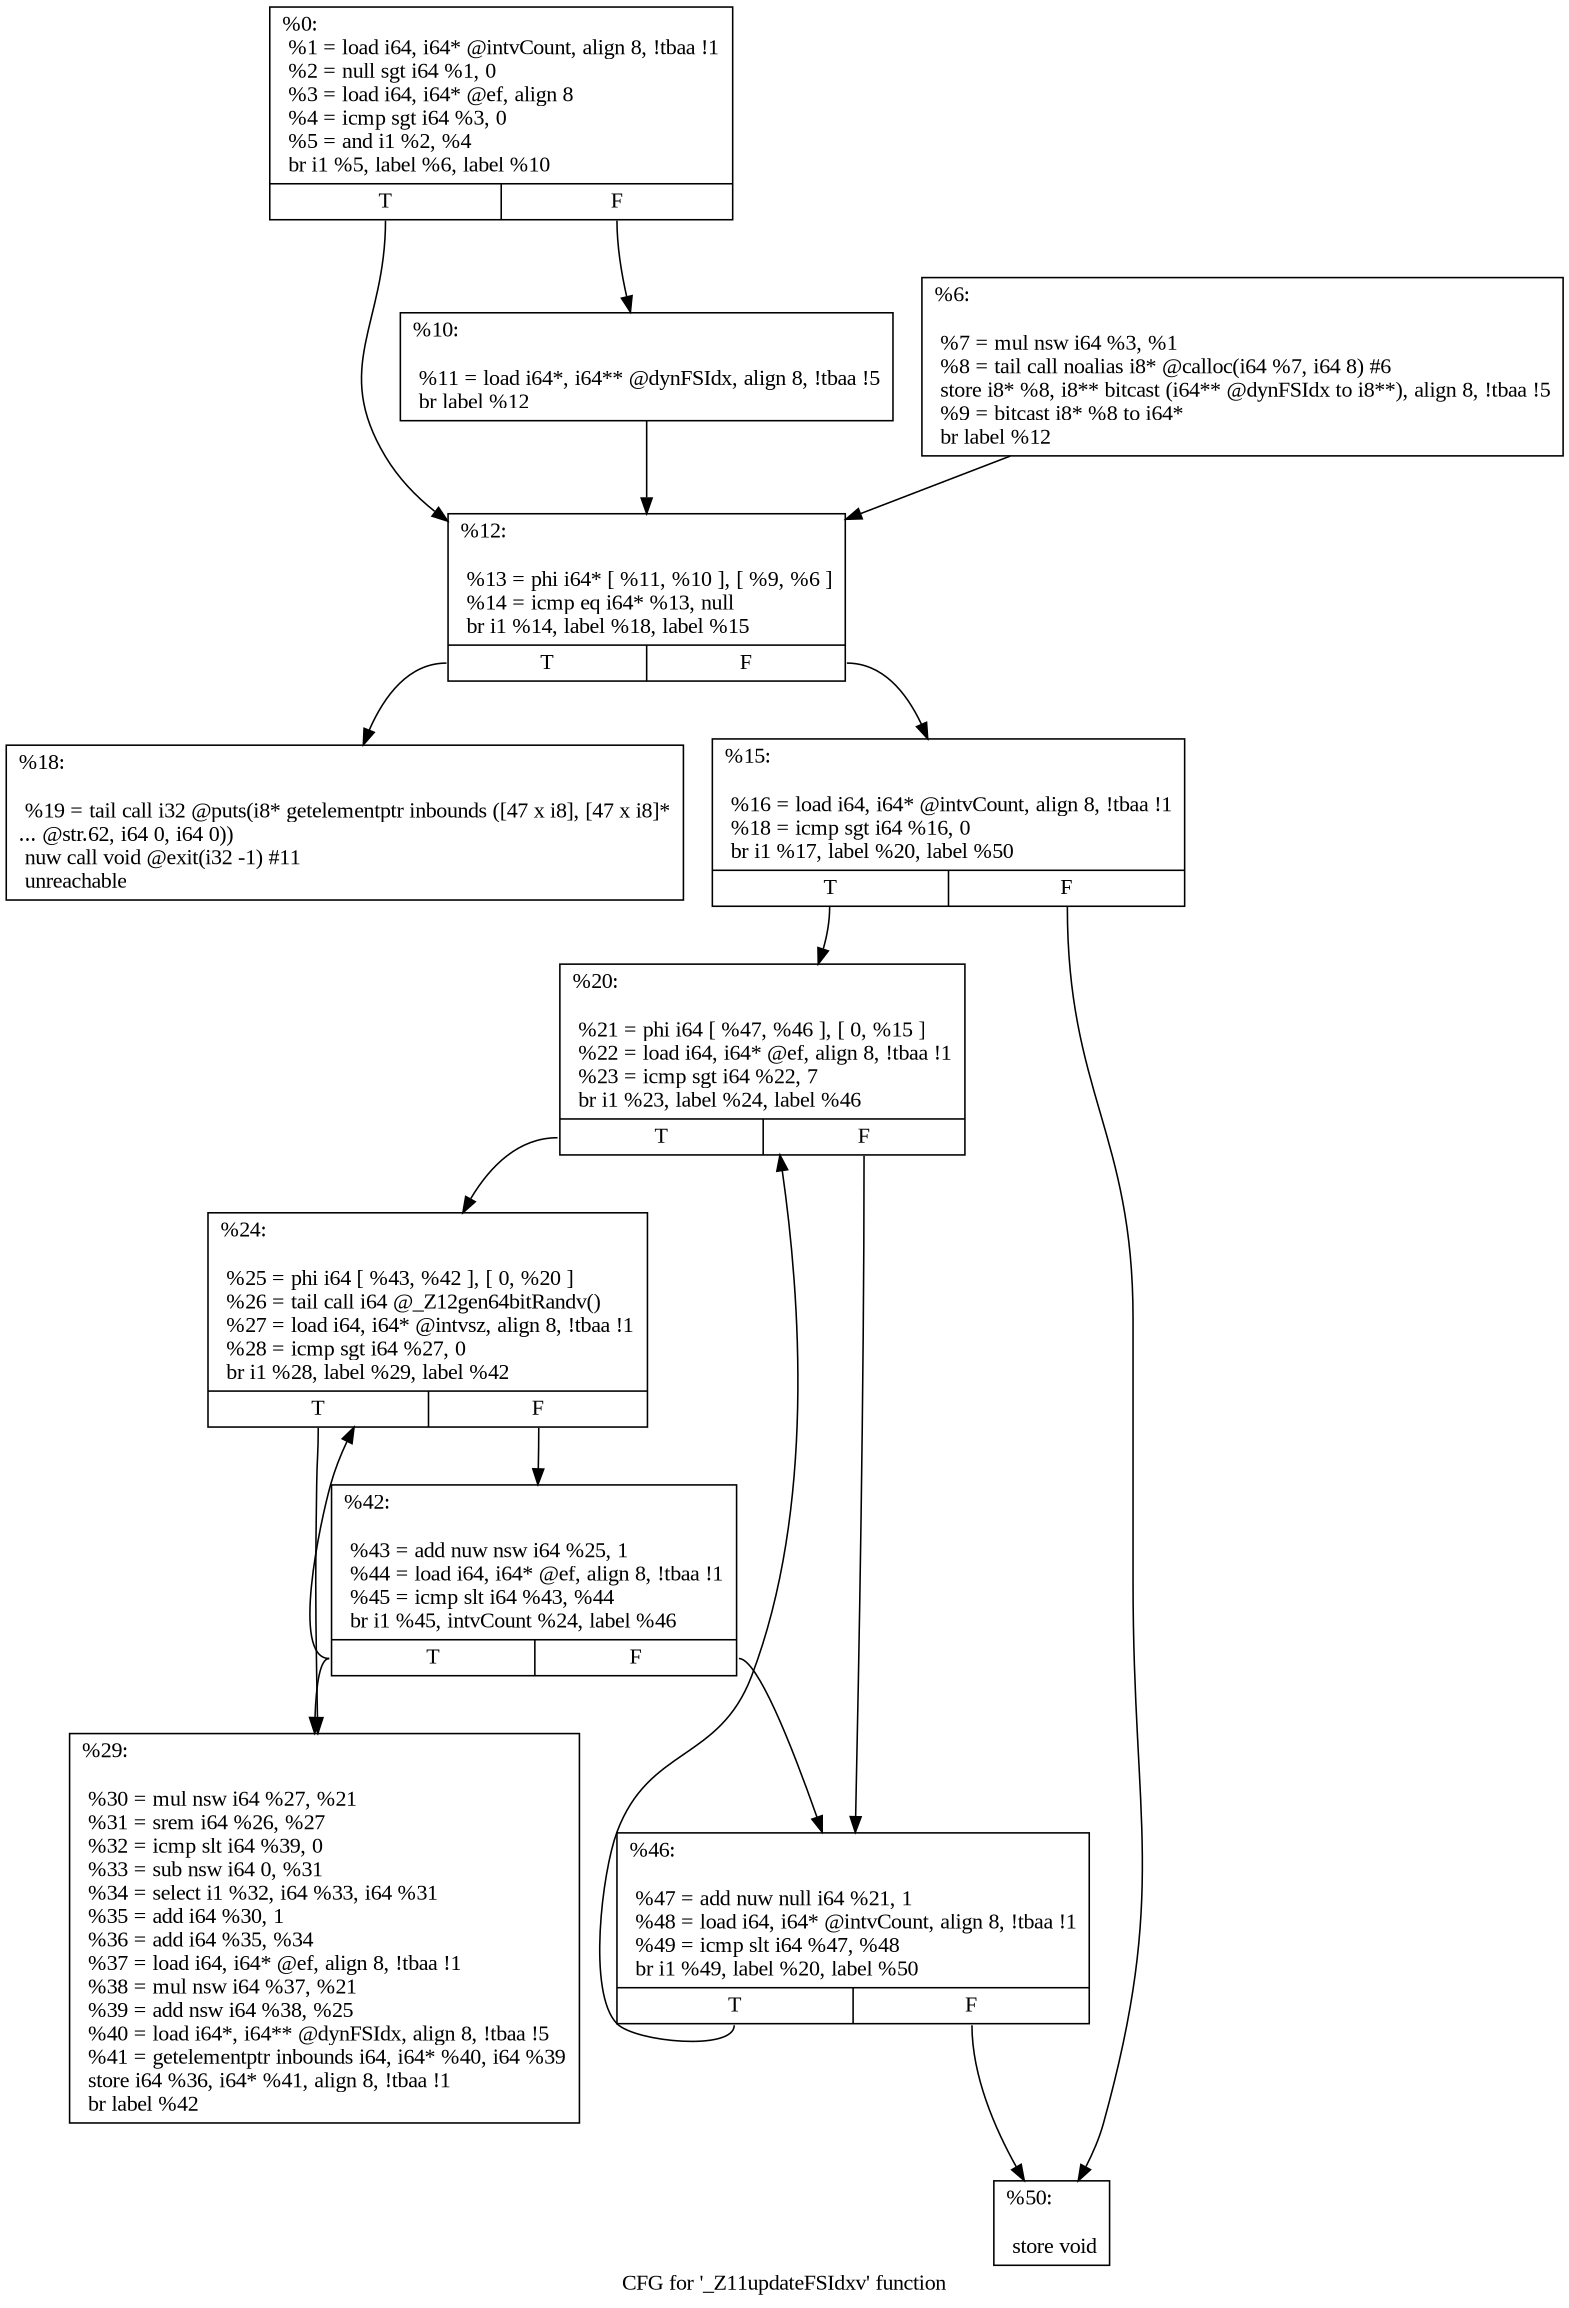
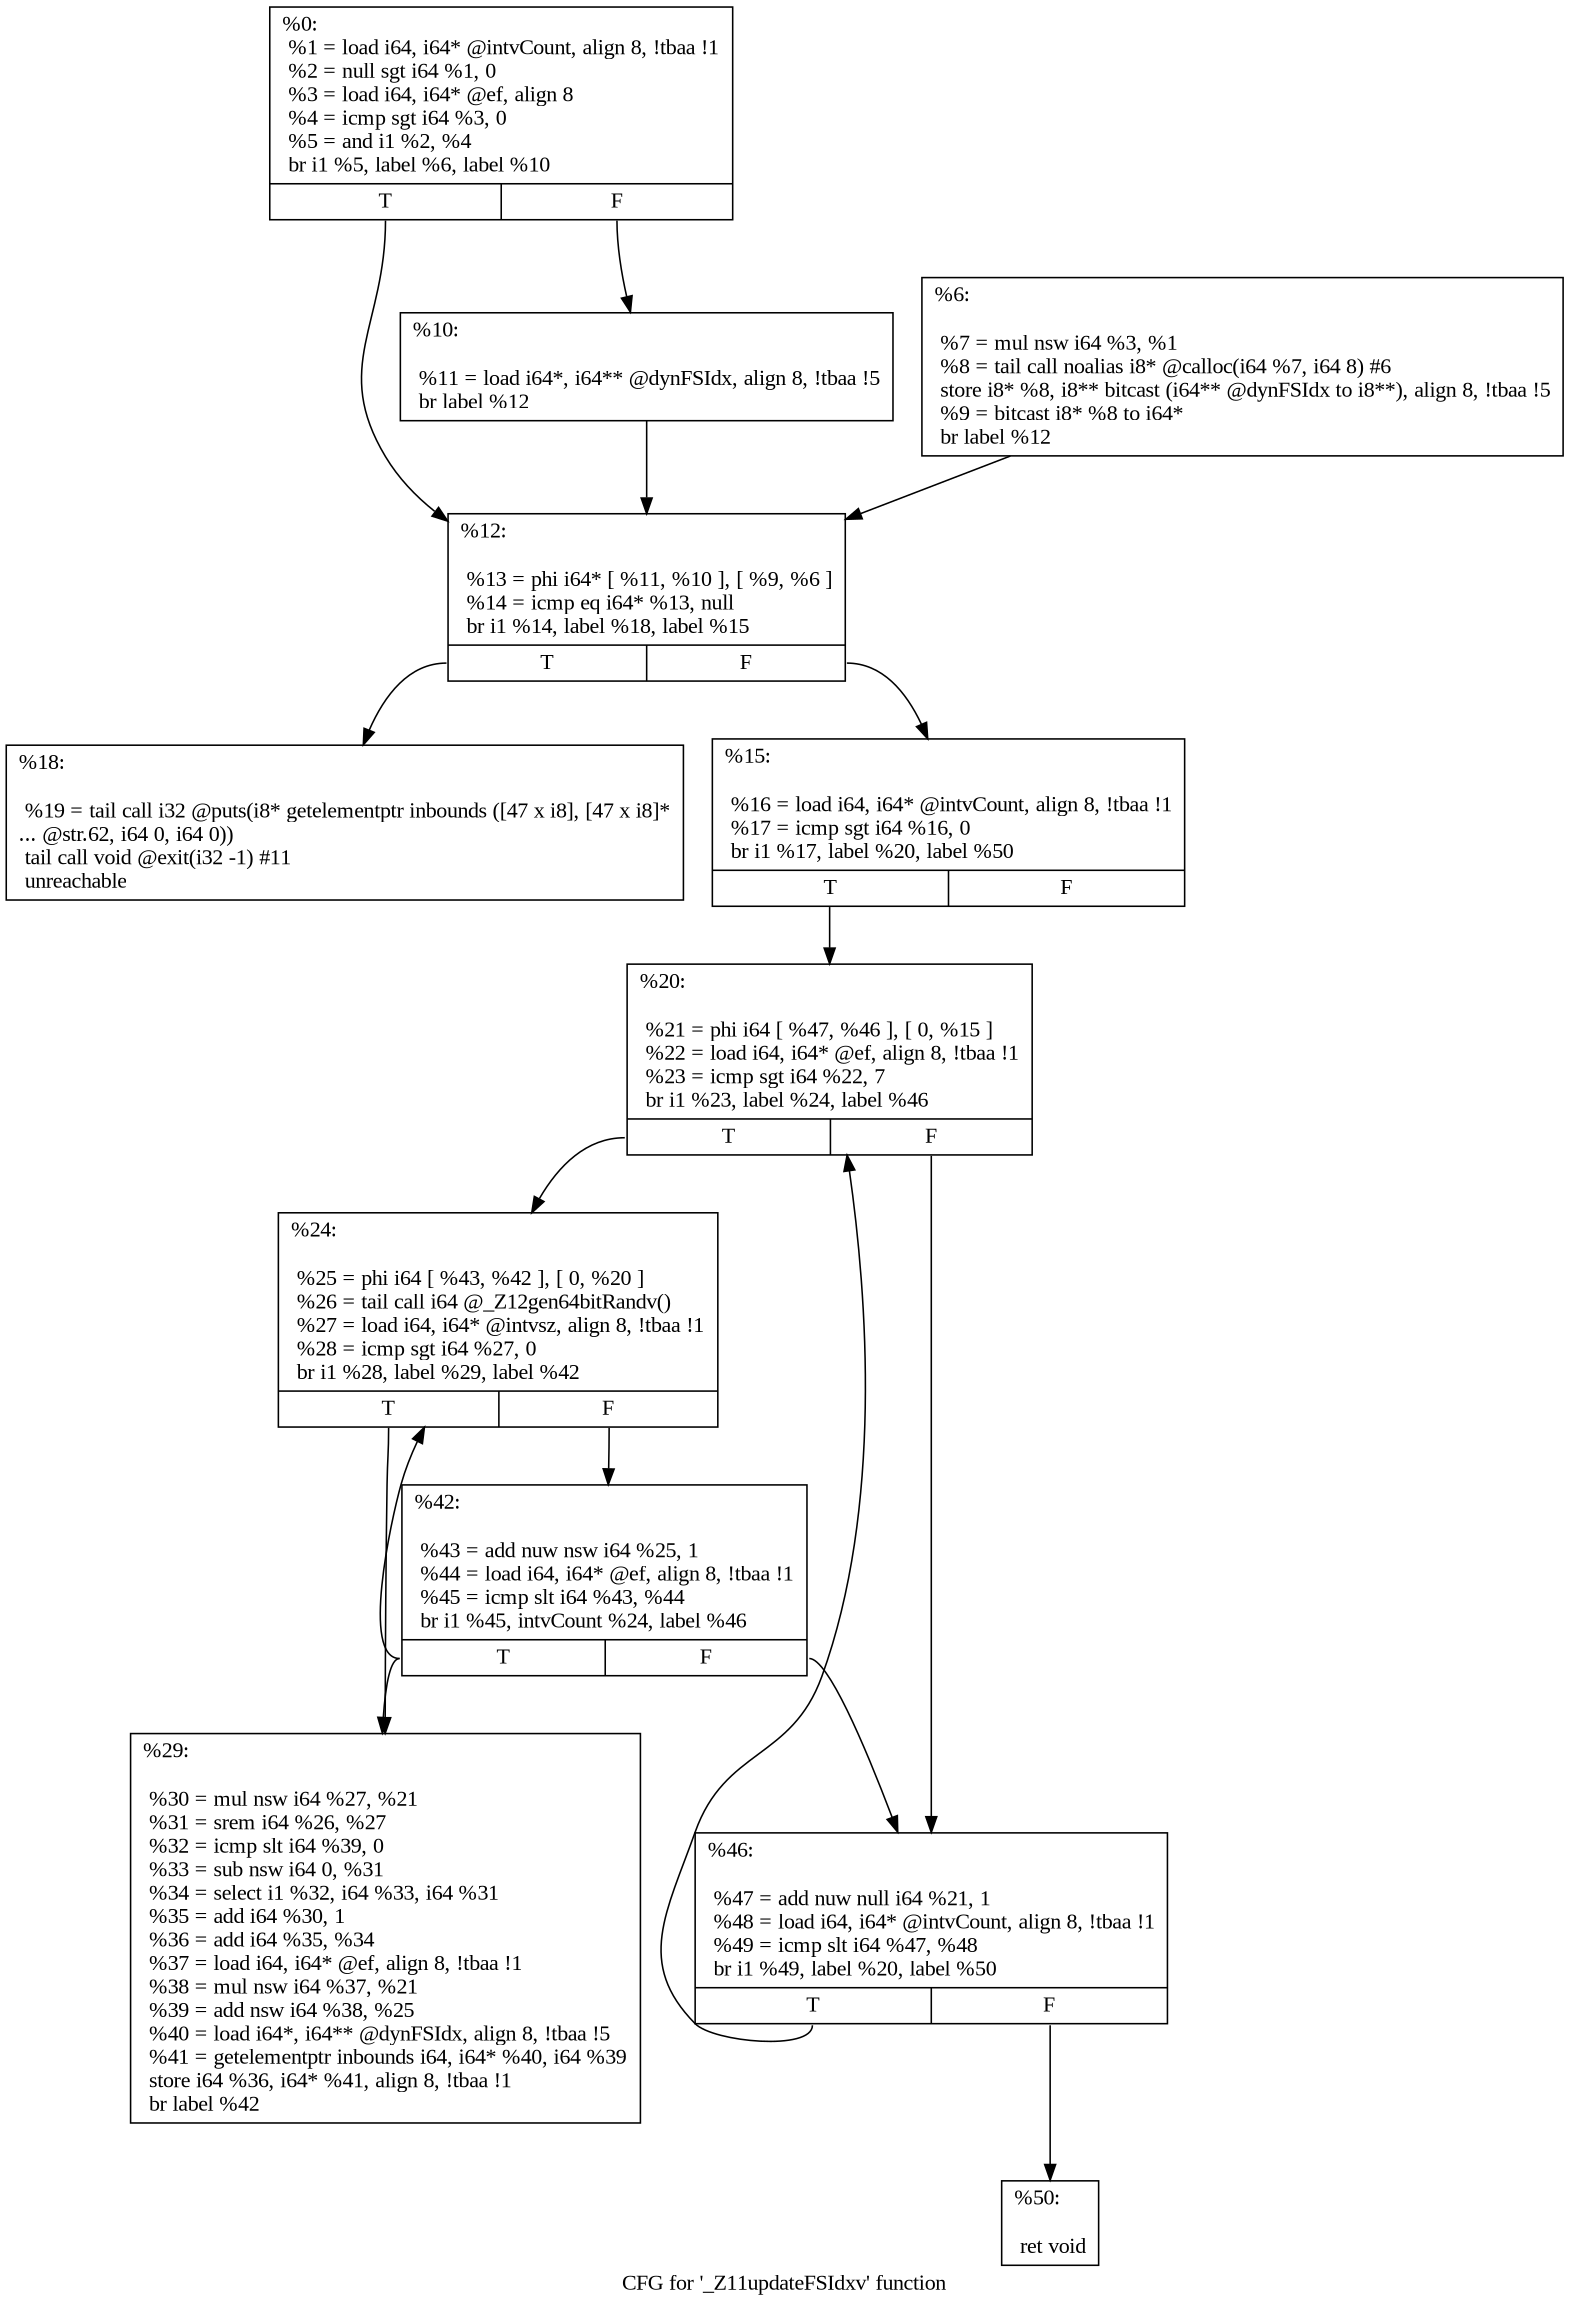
node "%15:": text "%18 = icmp sgt i64 %16, 0" -> "%17 = icmp sgt i64 %16, 0"
node "%18:": text "nuw call void @exit(i32 -1) #11" -> "tail call void @exit(i32 -1) #11"
edge "%15:" -> "%50:": removed
node "%50:": text "store void" -> "ret void"
